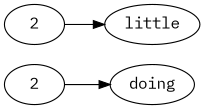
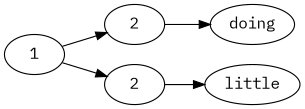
node "1": added
